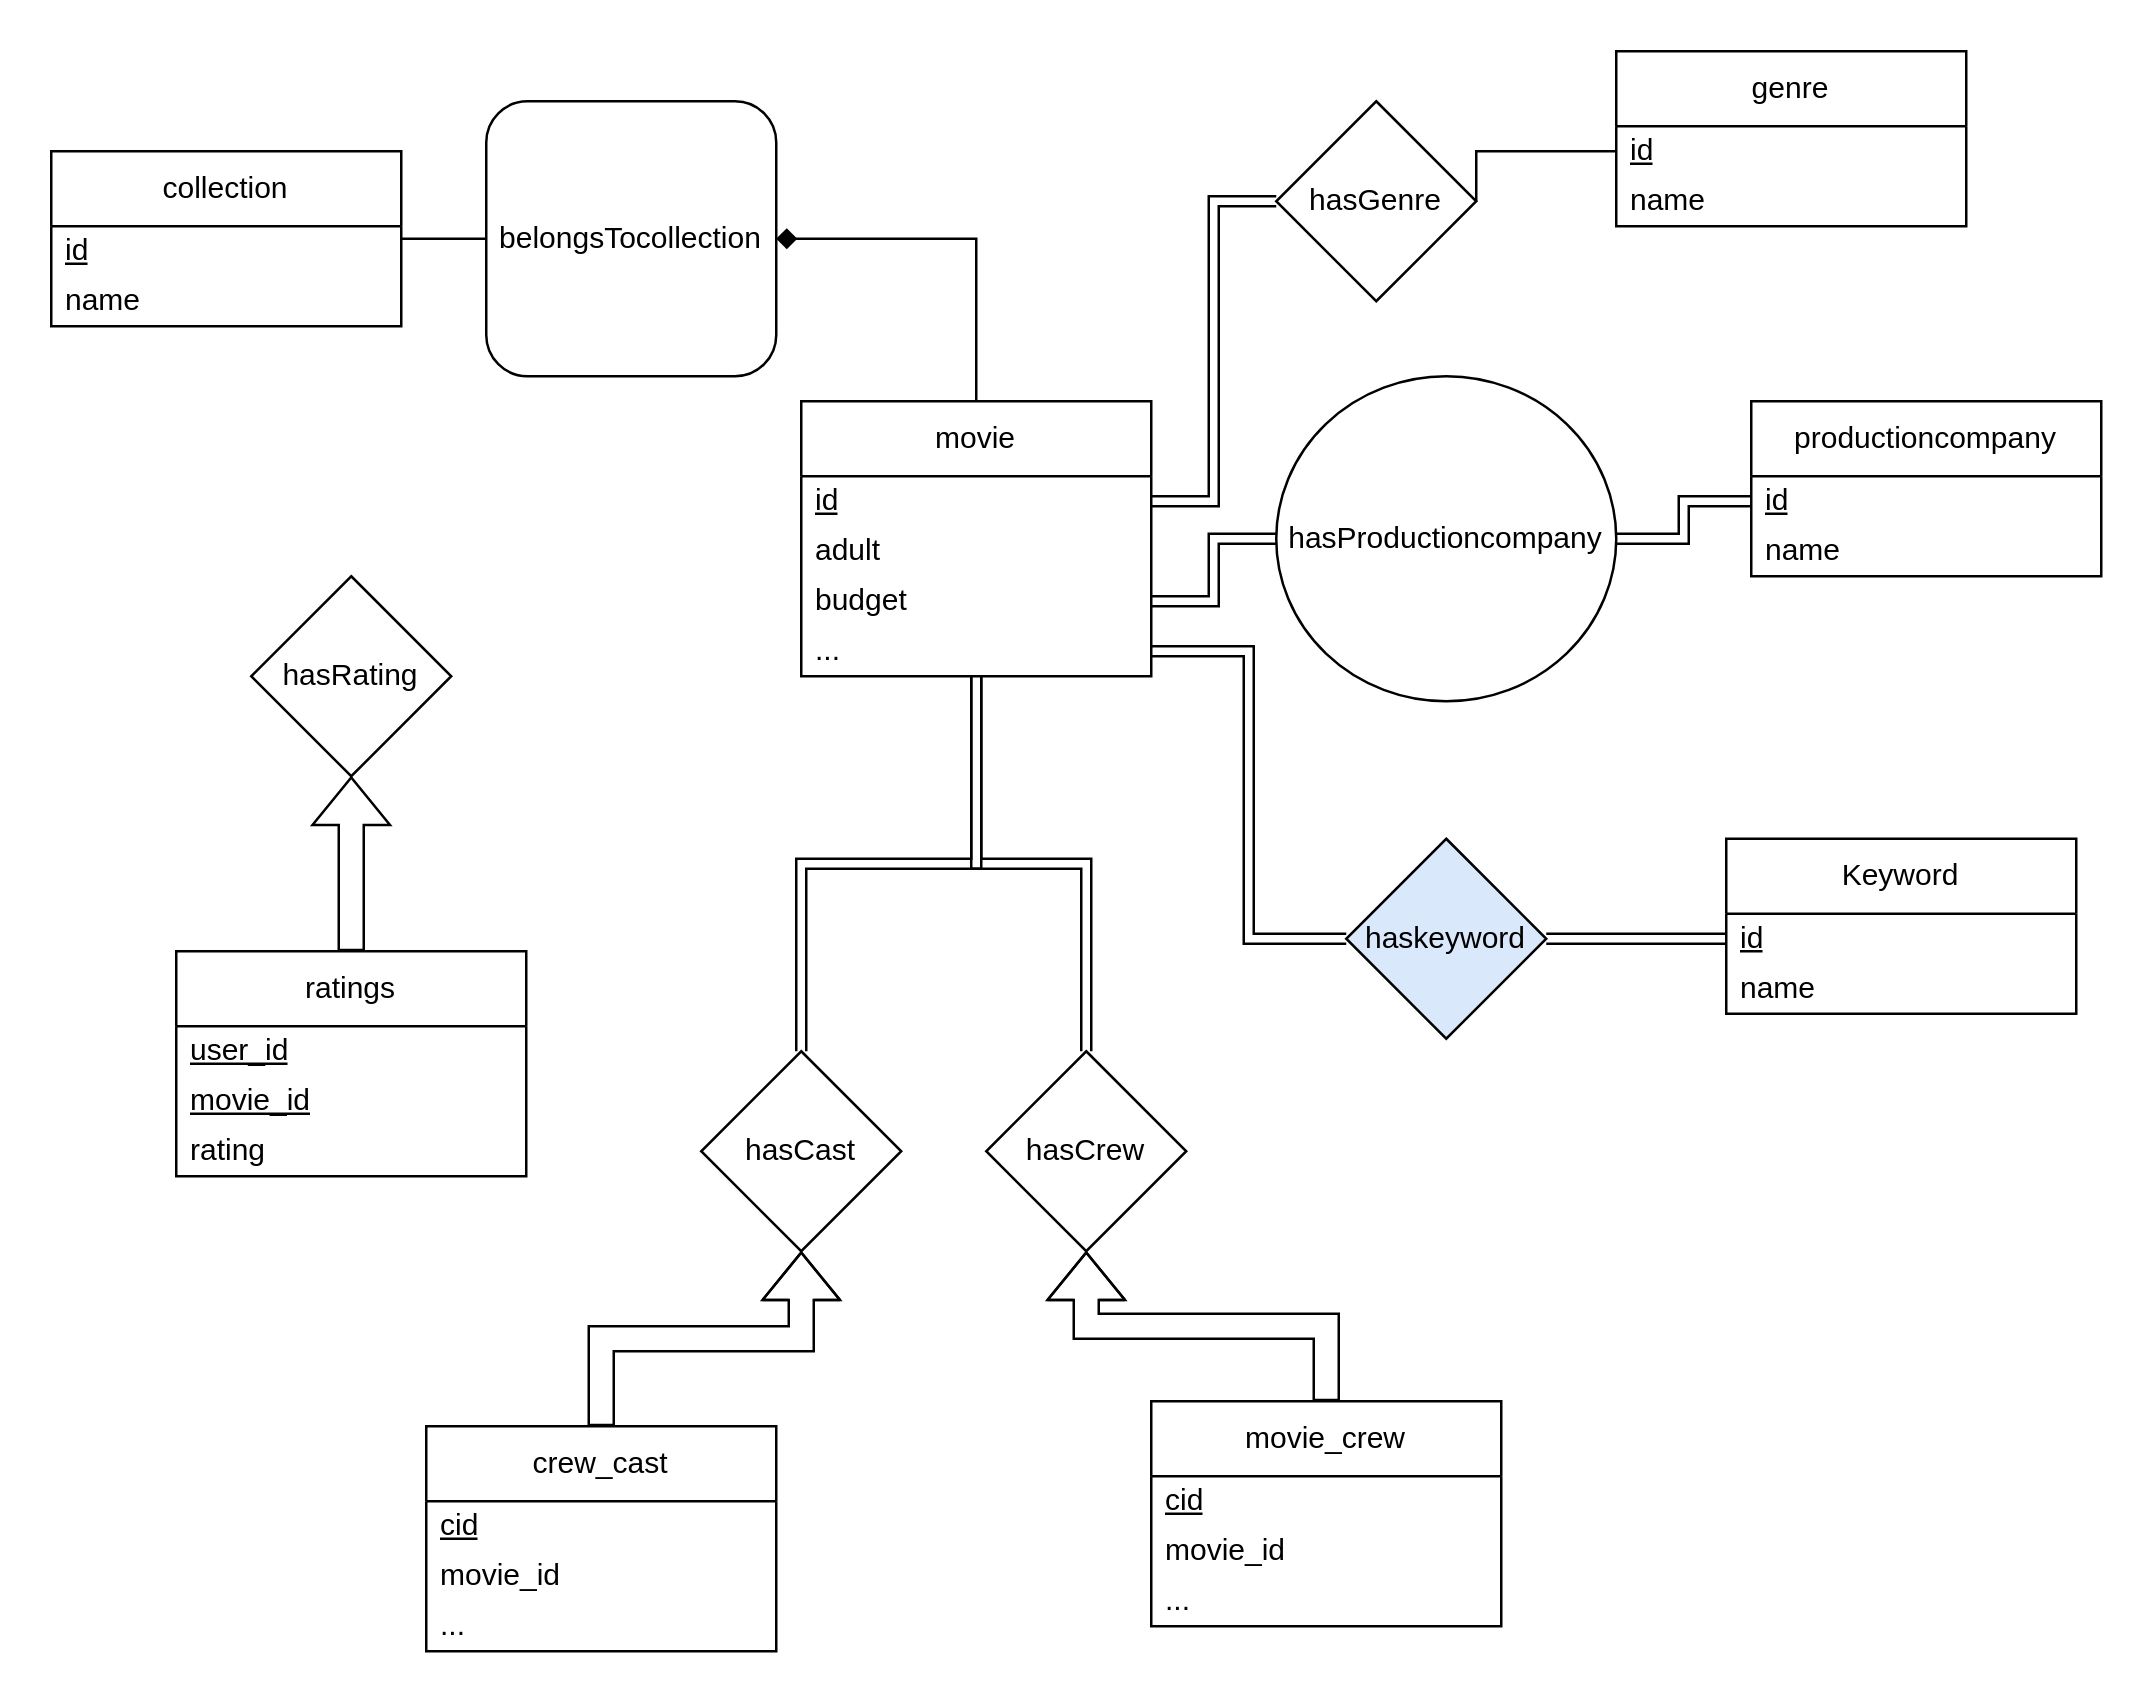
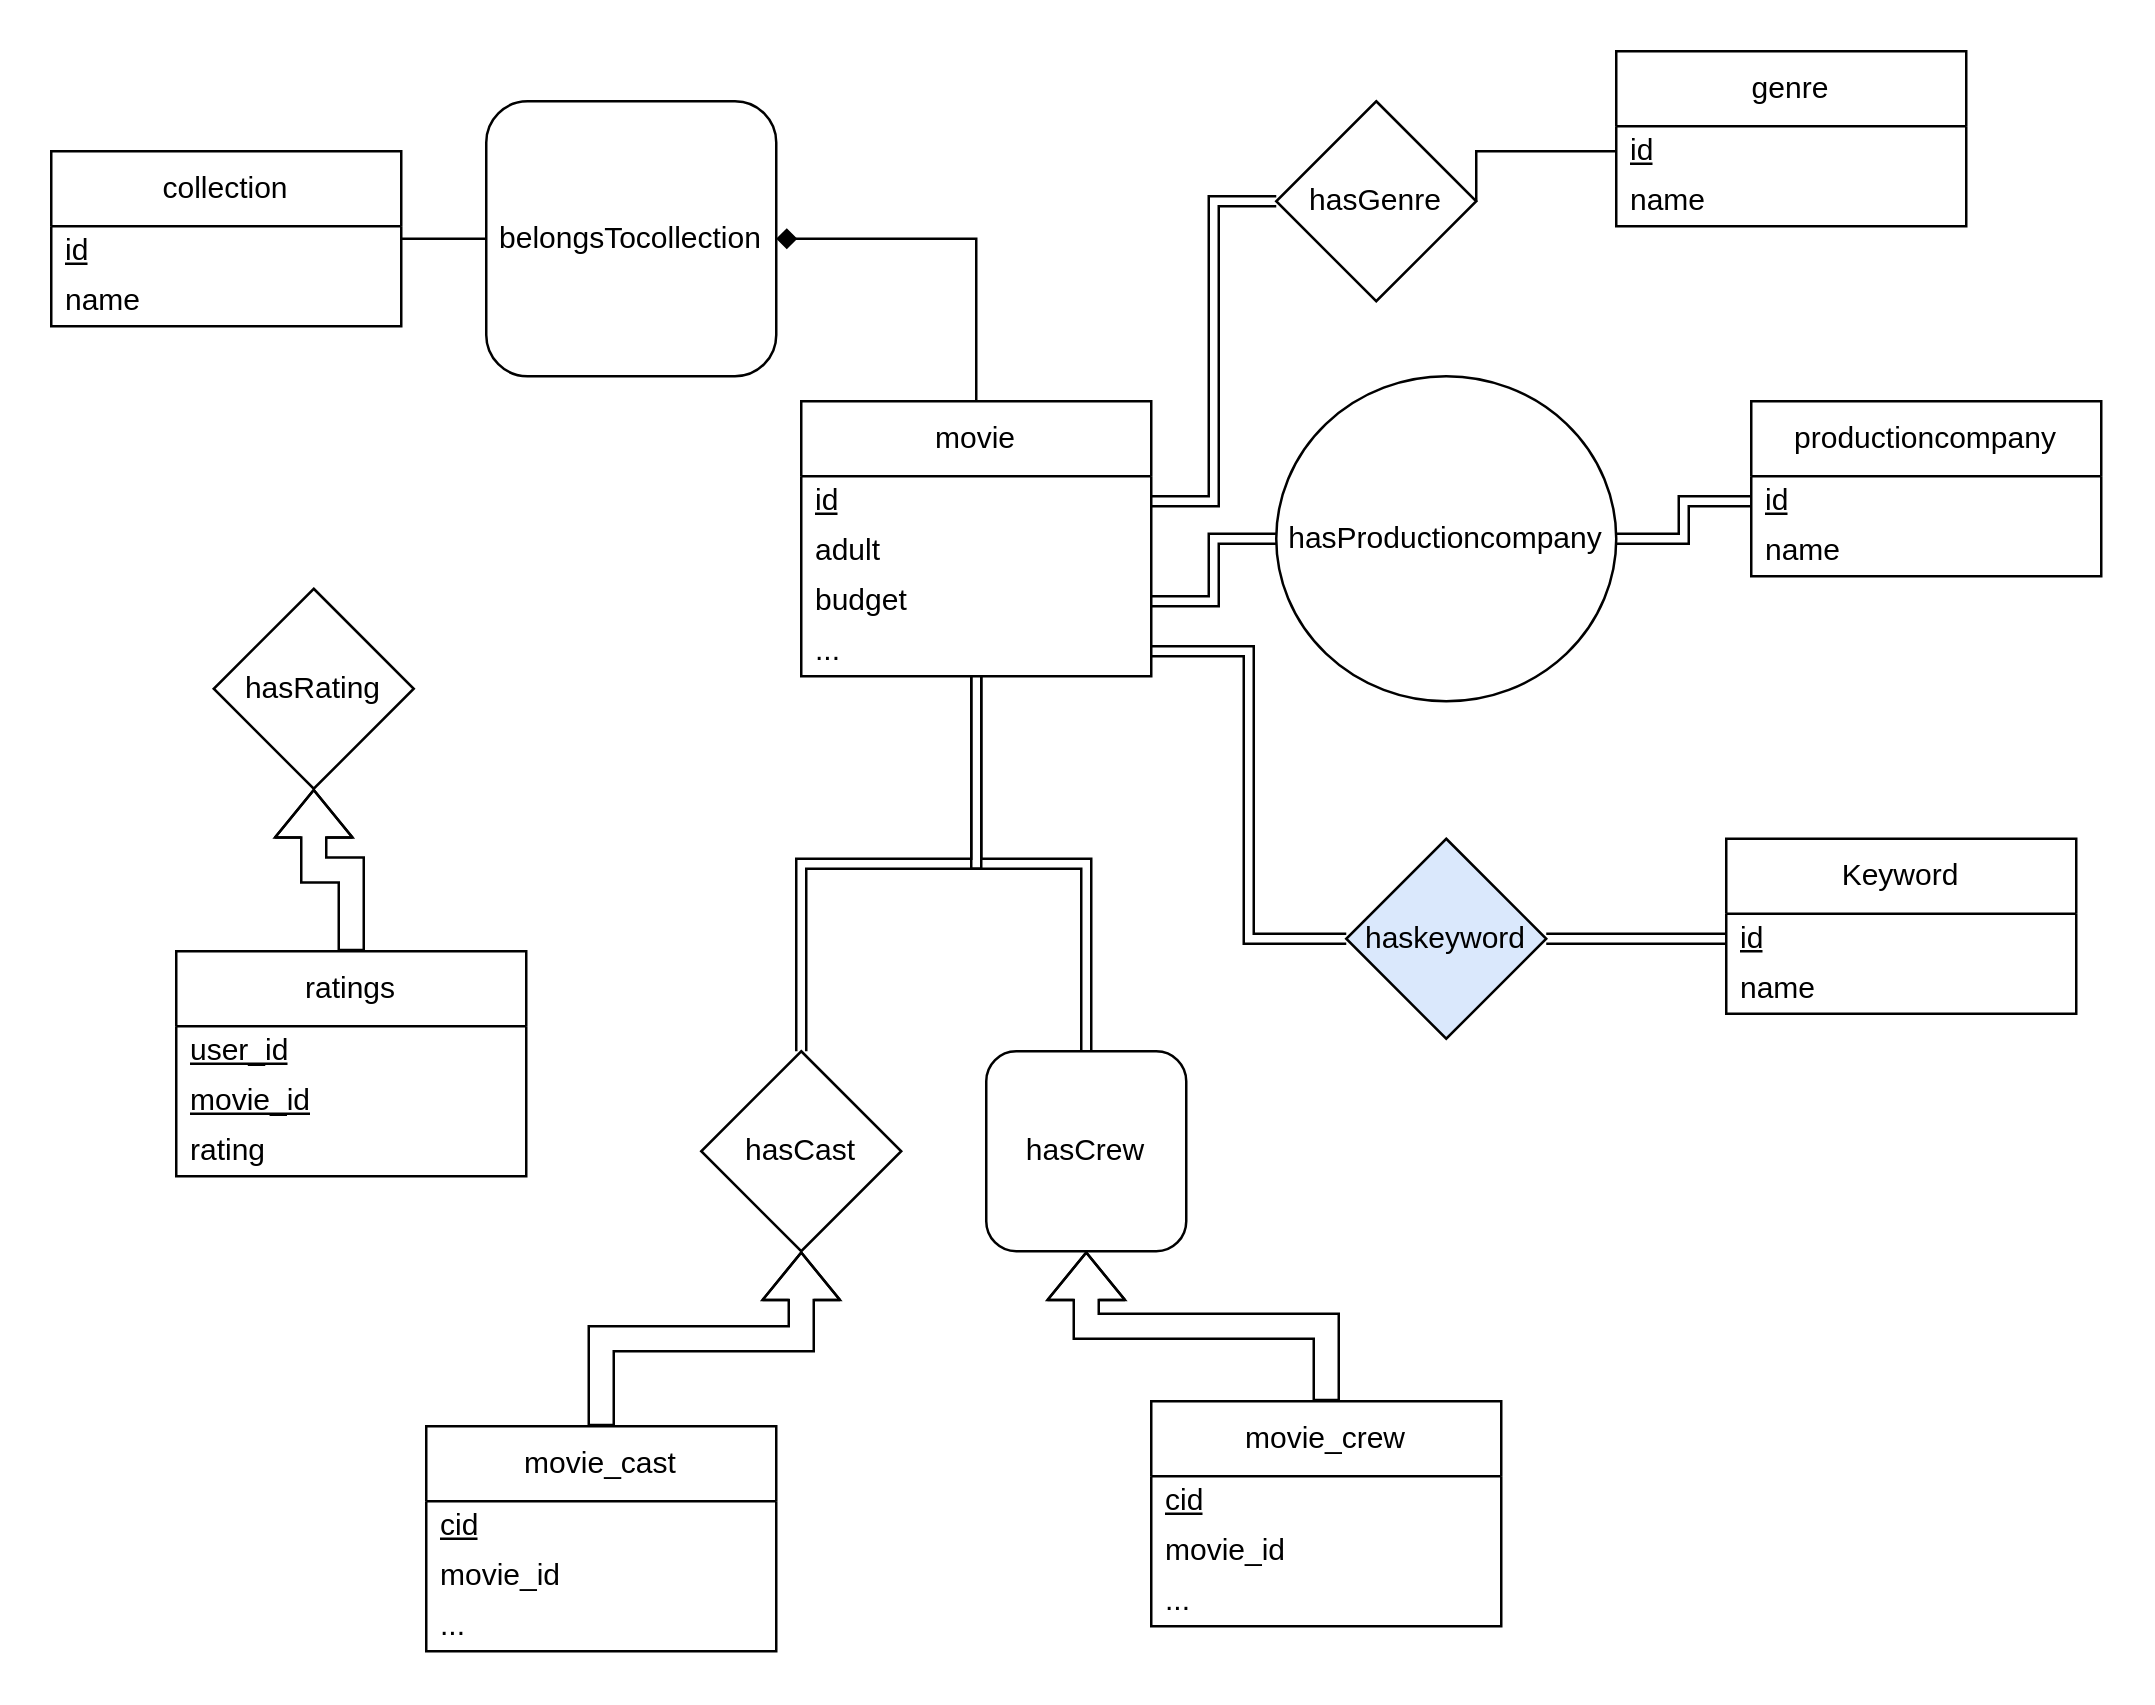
node "hasRating": moved (351, 676) -> (314, 689)
node "hasCrew": shape diamond -> rounded rectangle
node "crew_cast": label "crew_cast" -> "movie_cast"
